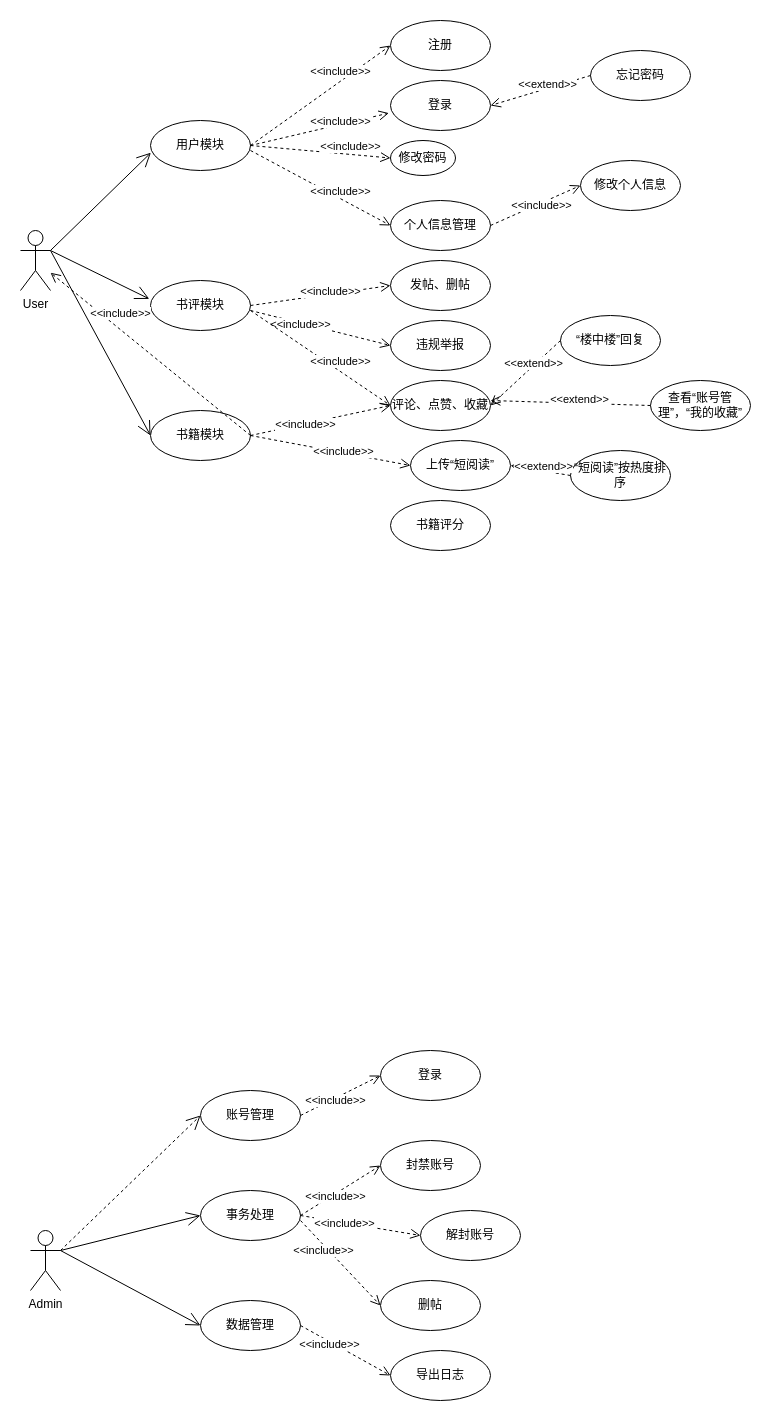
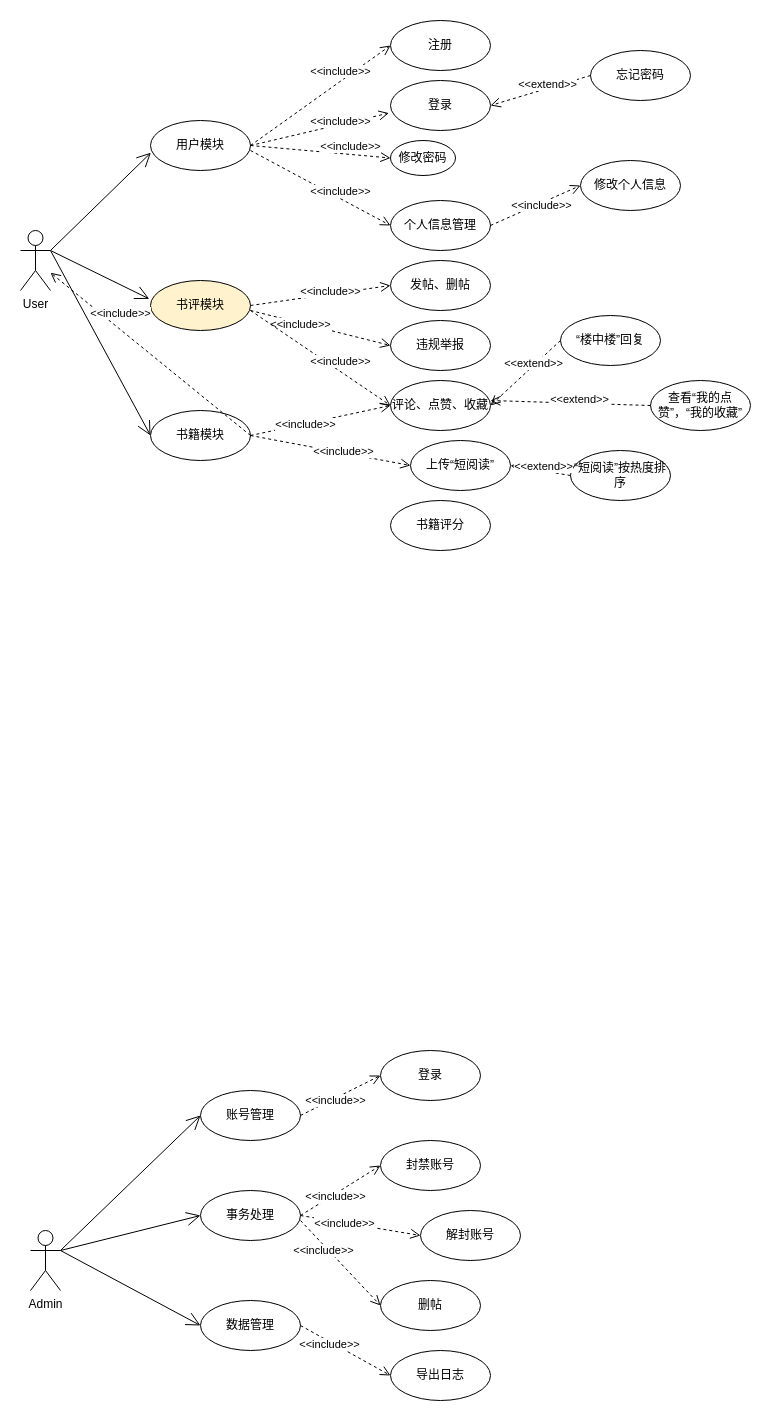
node "书评模块": fillcolor #ffffff -> #fff2cc
node "查看“账号管理”，“我的收藏”": label "查看“账号管理”，“我的收藏”" -> "查看“我的点赞”，“我的收藏”"
edge "Admin" -> "账号管理": style dashed -> solid
